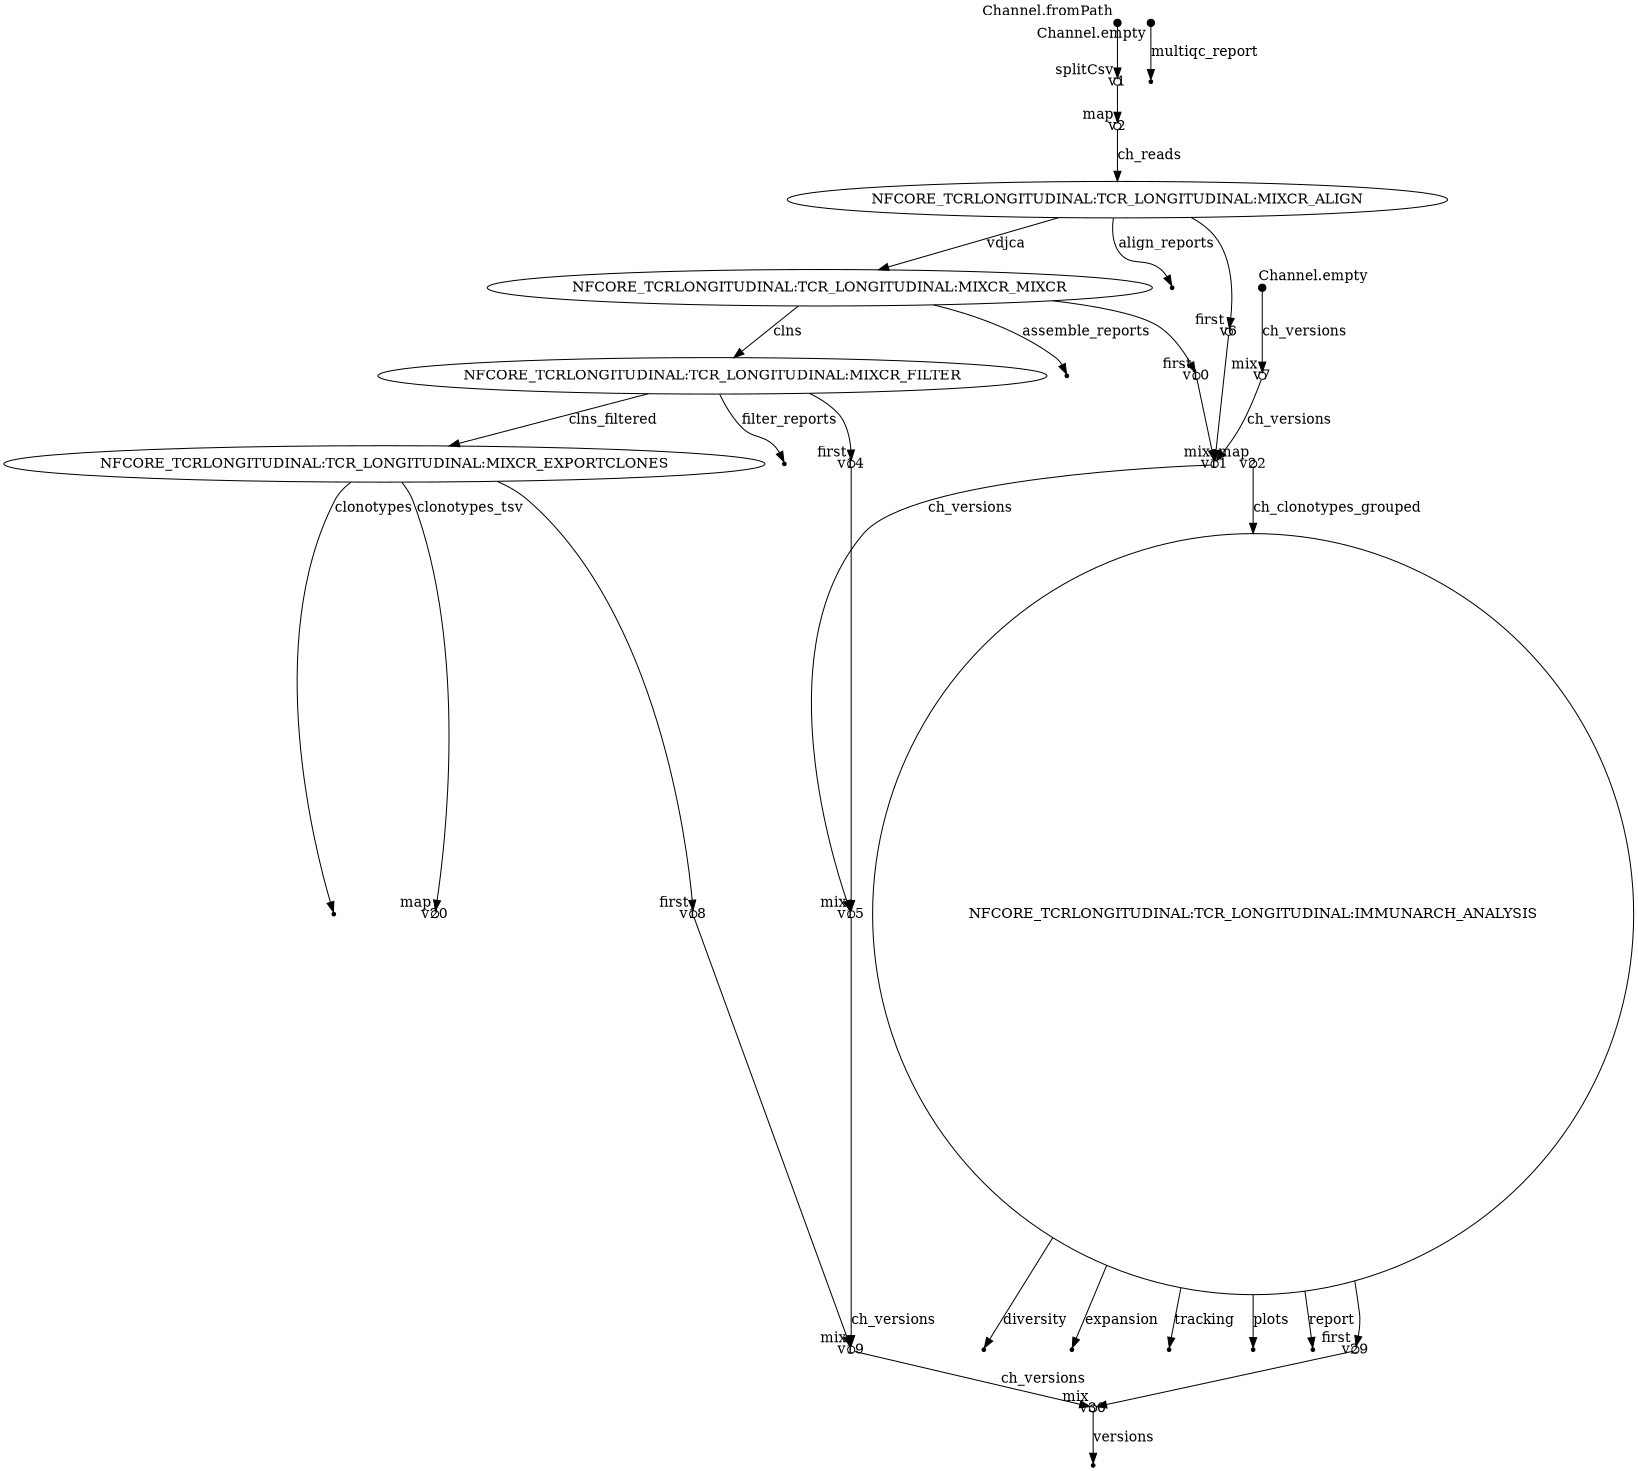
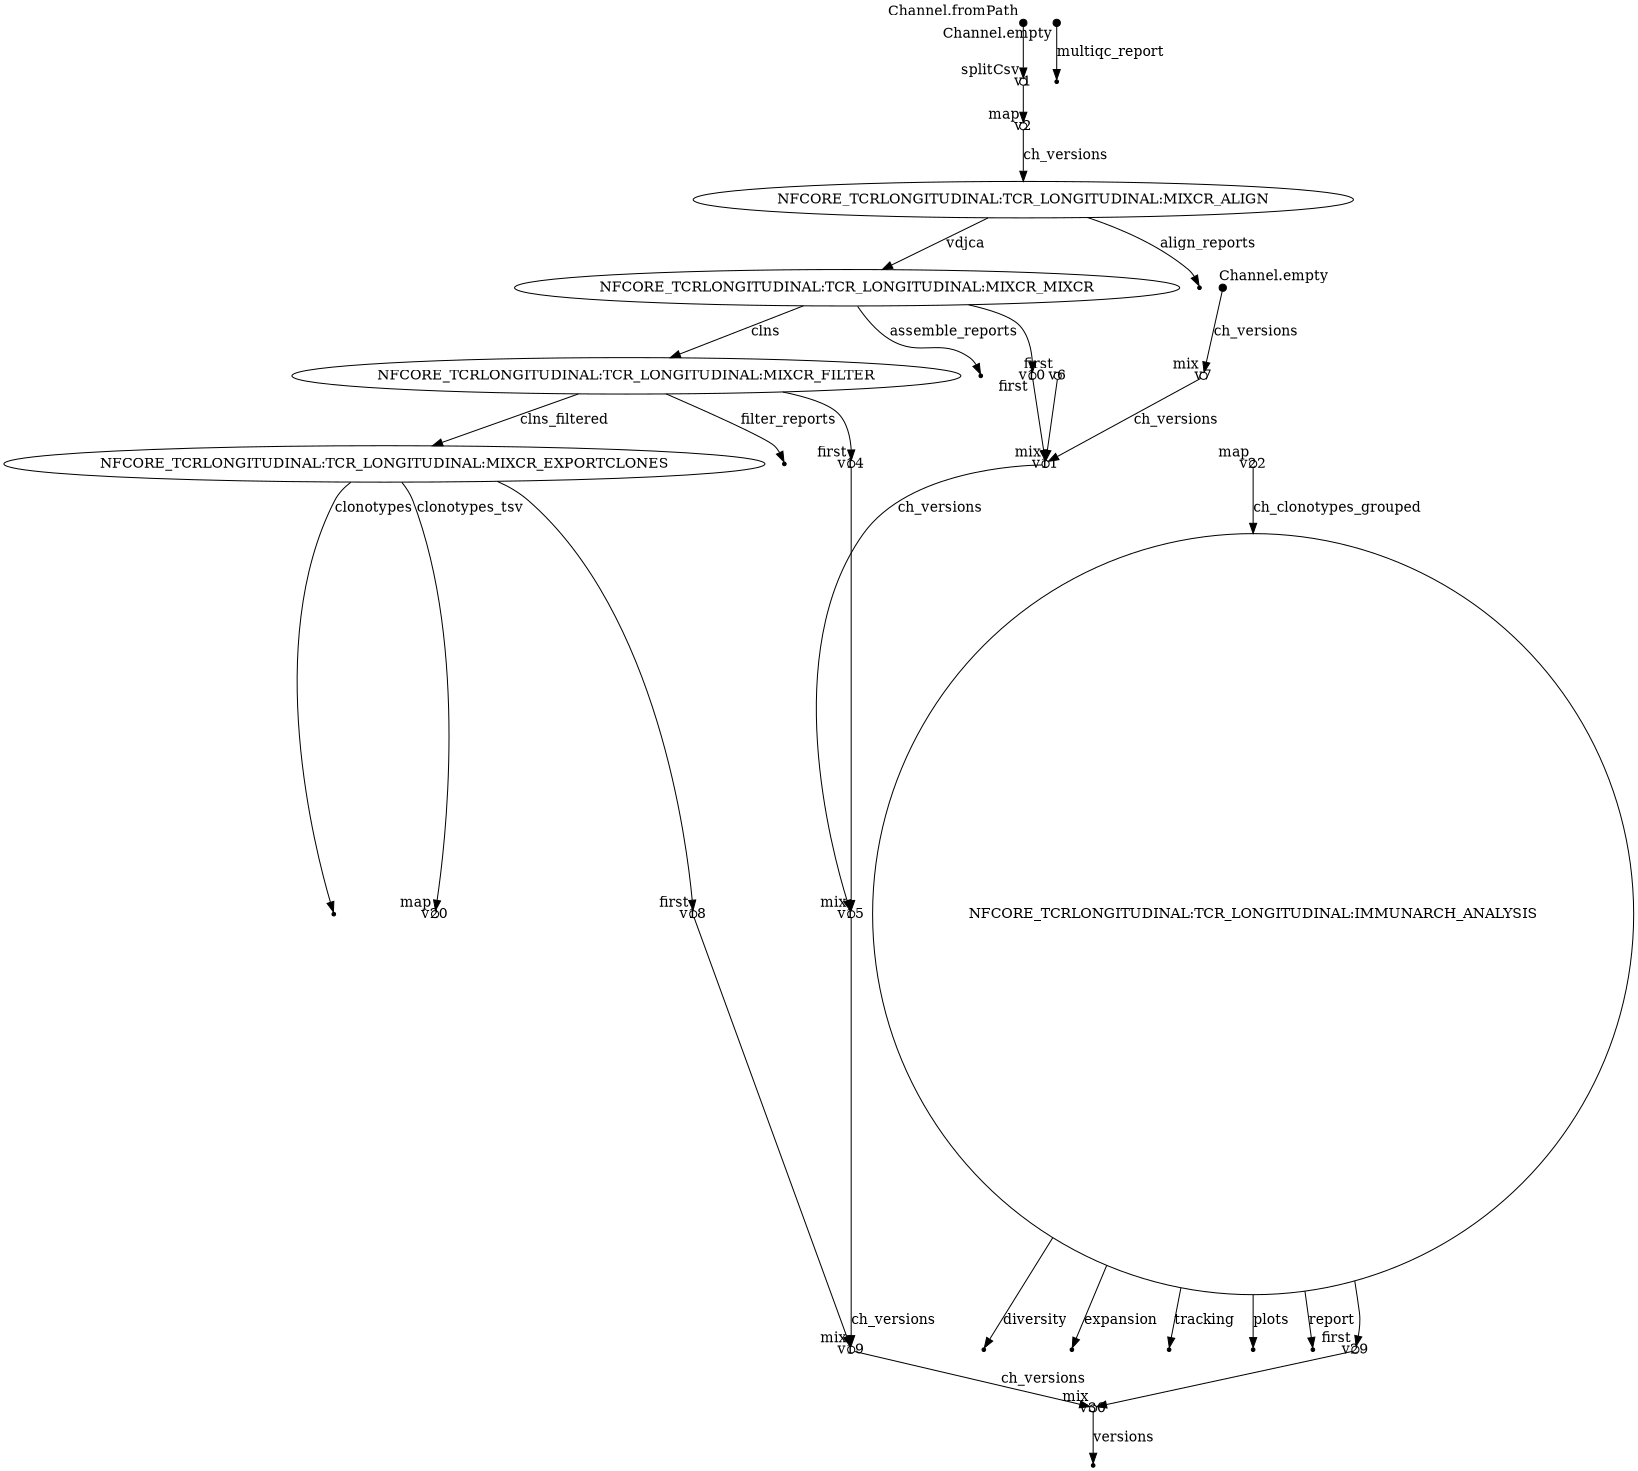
edge "v2 map" -> "NFCORE_TCRLONGITUDINAL:TCR_LONGITUDINAL:MIXCR_ALIGN": label "ch_reads" -> "ch_versions"
edge "NFCORE_TCRLONGITUDINAL:TCR_LONGITUDINAL:MIXCR_ALIGN" -> "v6 first": removed
